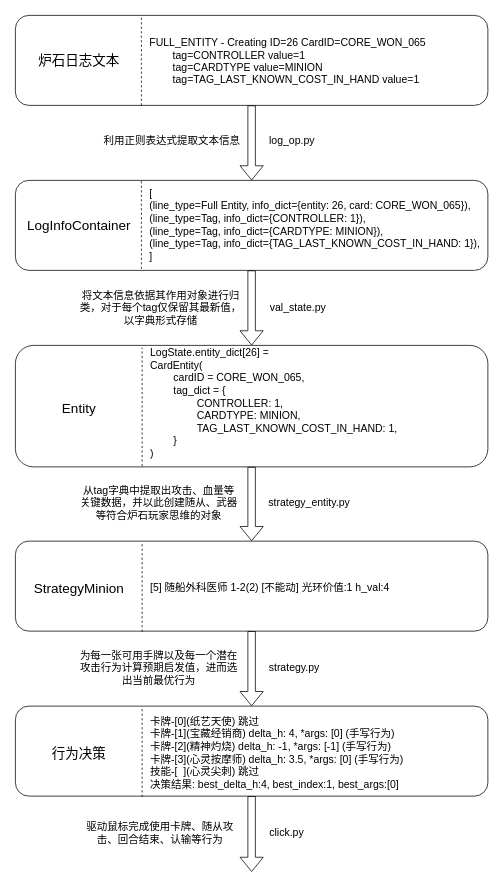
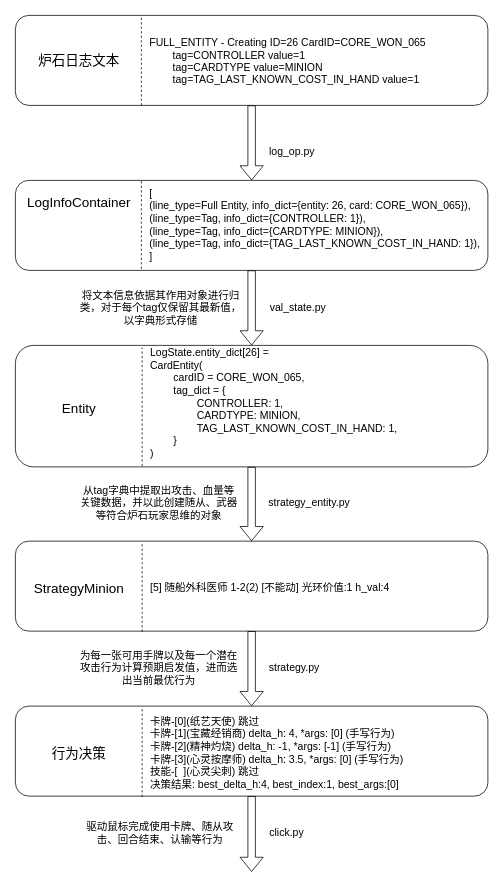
node "利用正则表达式提取文本信息": removed
node "log_op.py": moved (292, 141) -> (292, 152)
node "LogInfoContainer": moved (79, 225) -> (79, 203)
